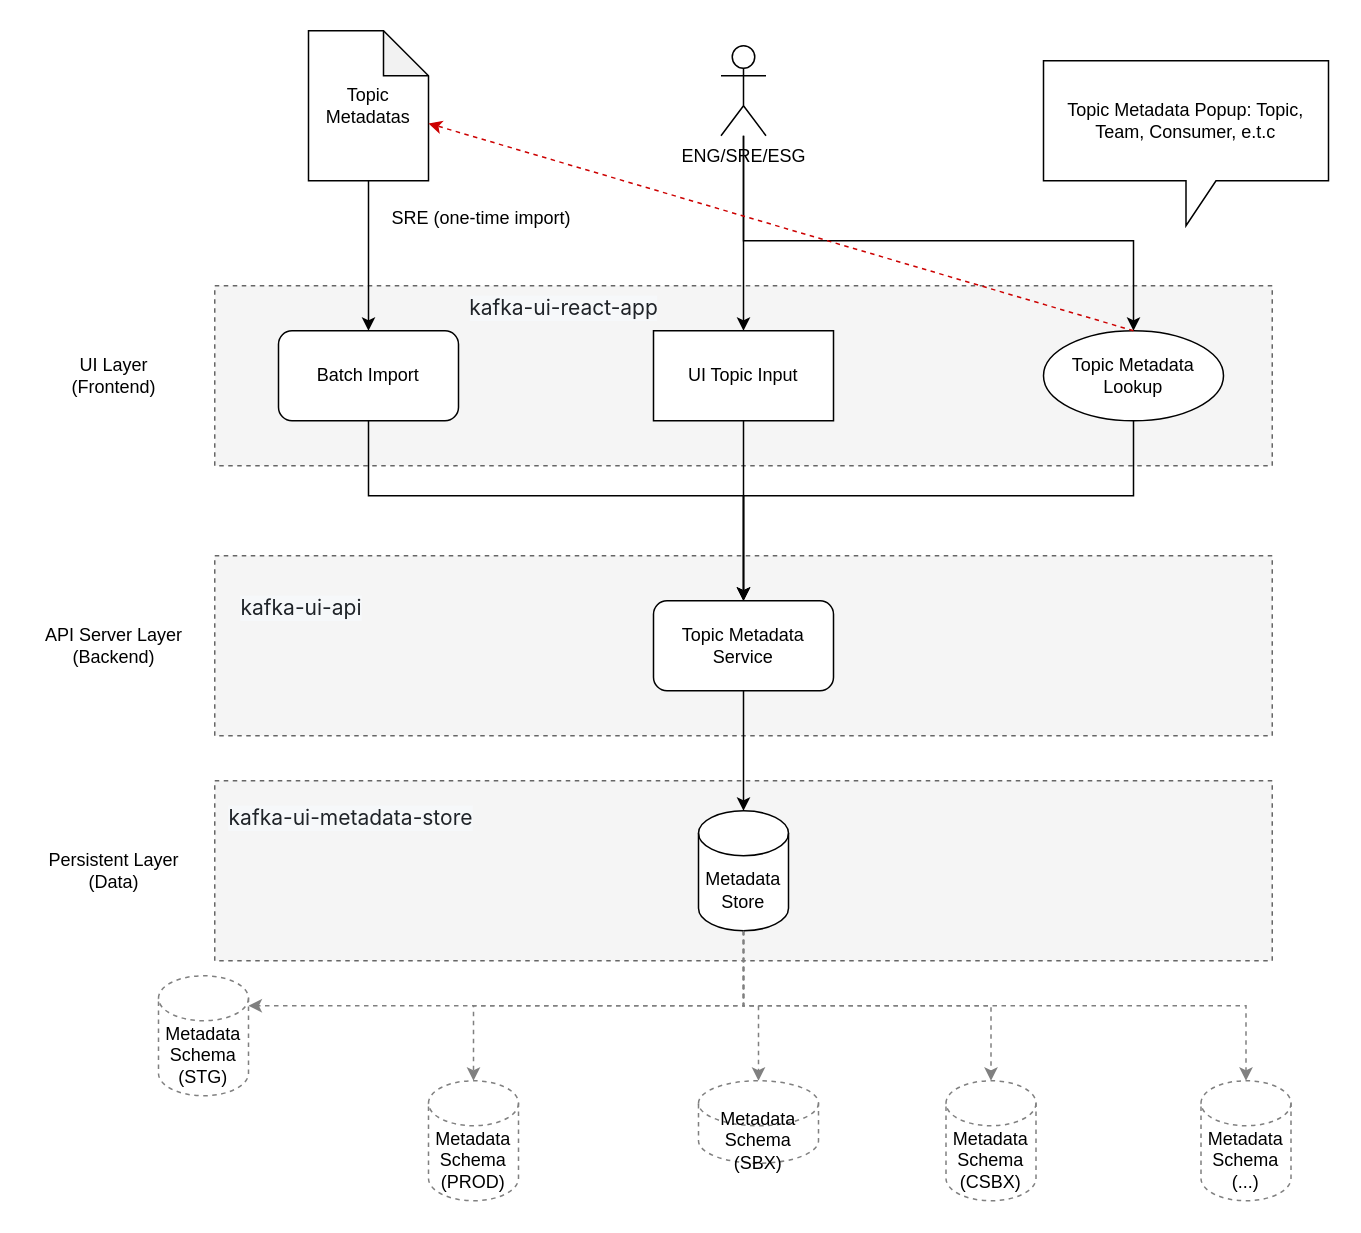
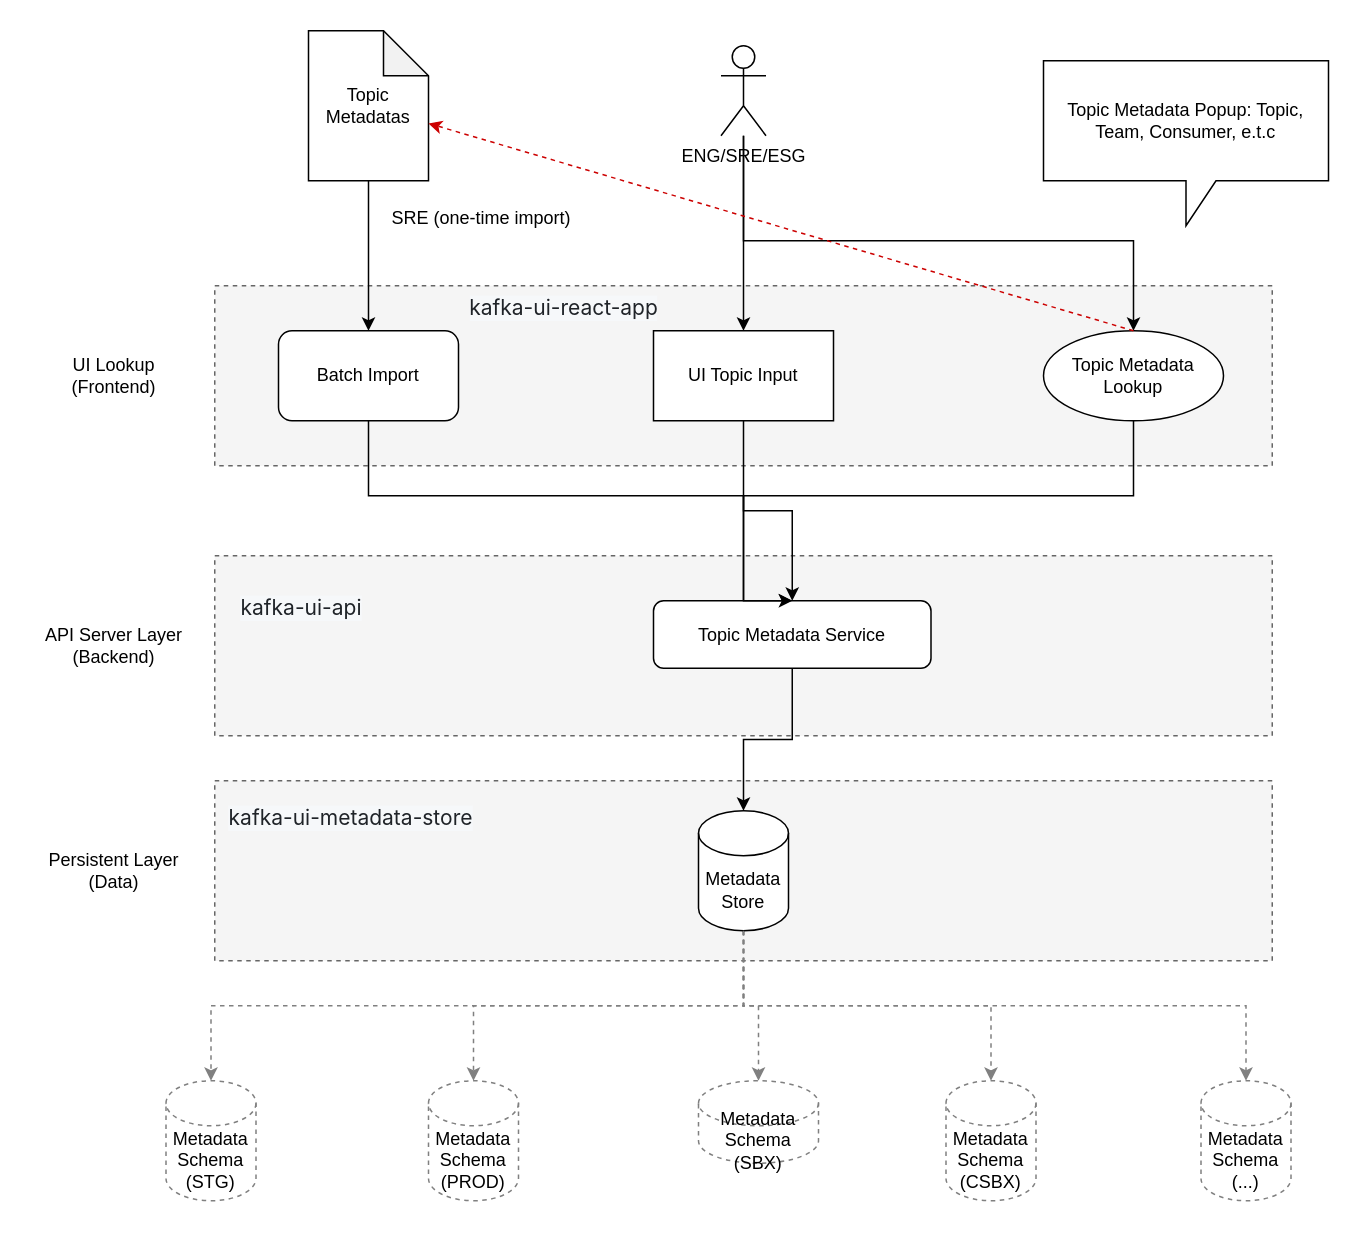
node "UI Layer (Frontend)": label "UI Layer (Frontend)" -> "UI Lookup (Frontend)"
node "Topic Metadata Service": size 180x90 -> 278x68
node "Metadata Schema (STG)": moved (203, 1036) -> (211, 1141)
